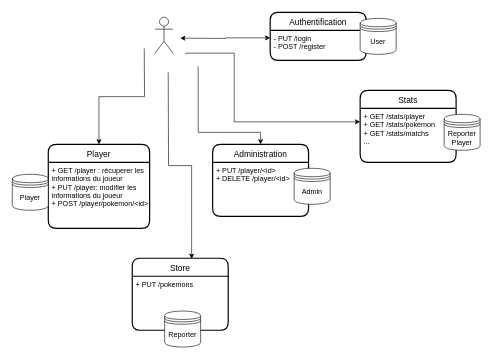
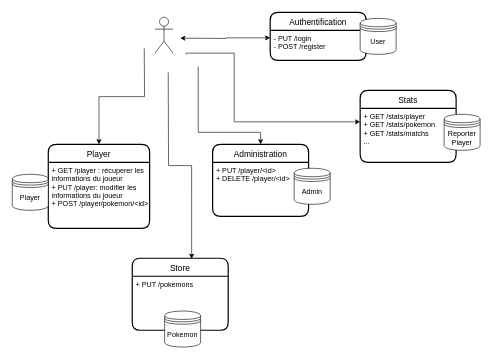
node "Reporter": label "Reporter" -> "Pokemon"
